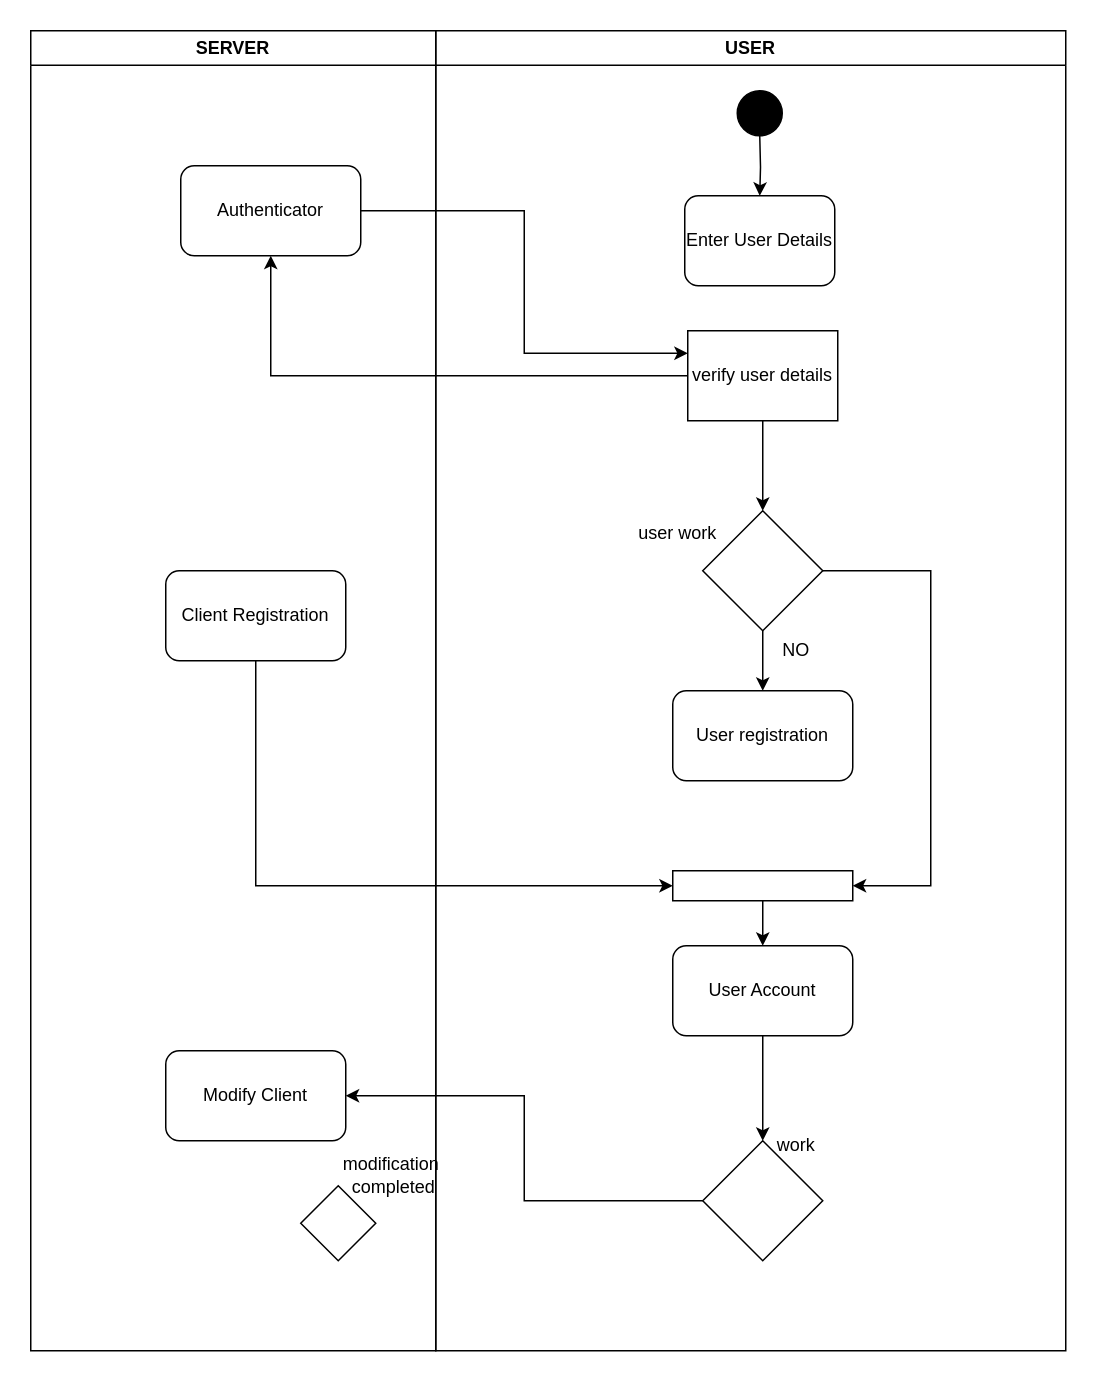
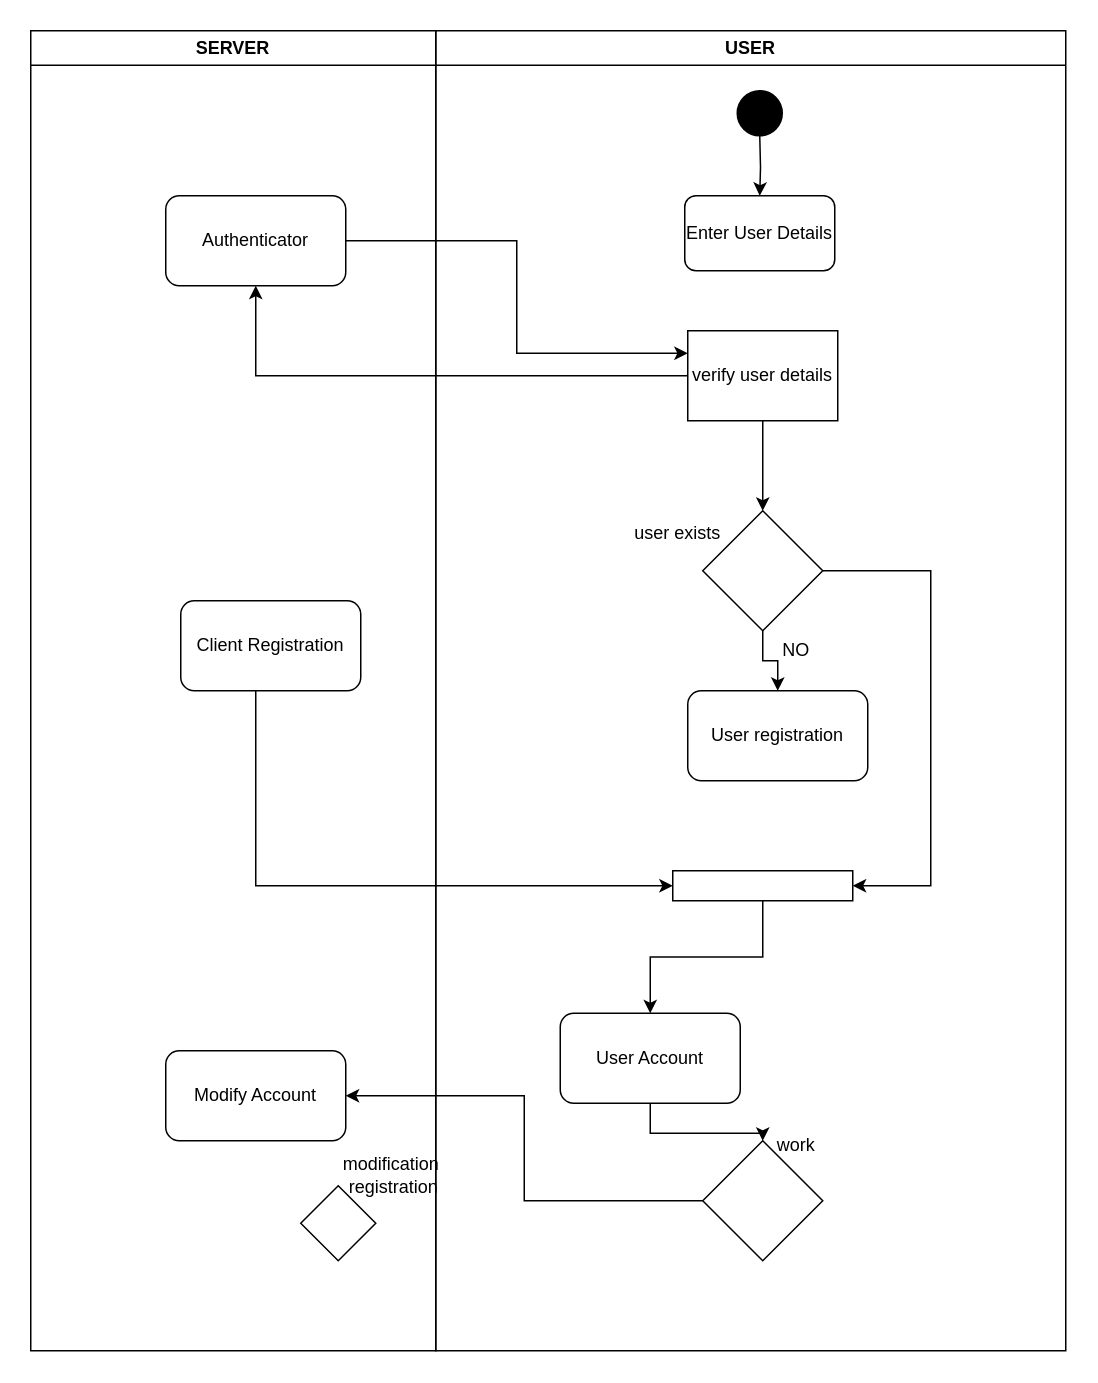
node "Authenticator": moved (271, 211) -> (256, 241)
node "Enter User Details": size 150x90 -> 150x75
node "user work": label "user work" -> "user exists"
node "Client Registration": moved (256, 616) -> (271, 646)
node "User registration": moved (763, 736) -> (778, 736)
node "User Account": moved (763, 991) -> (650, 1058)
node "Modify Client": label "Modify Client" -> "Modify Account"
node "modification completed": label "modification completed" -> "modification registration"
